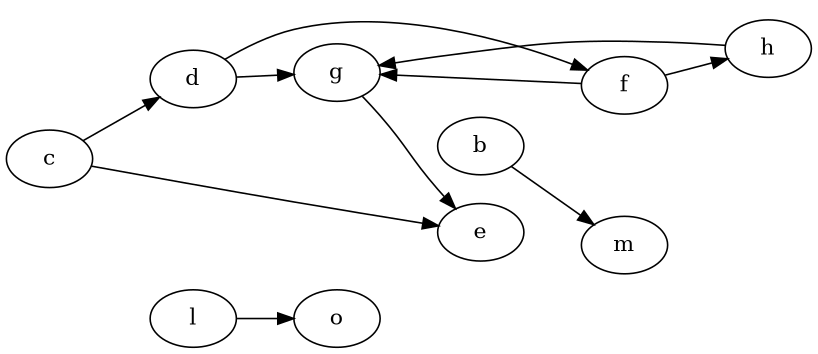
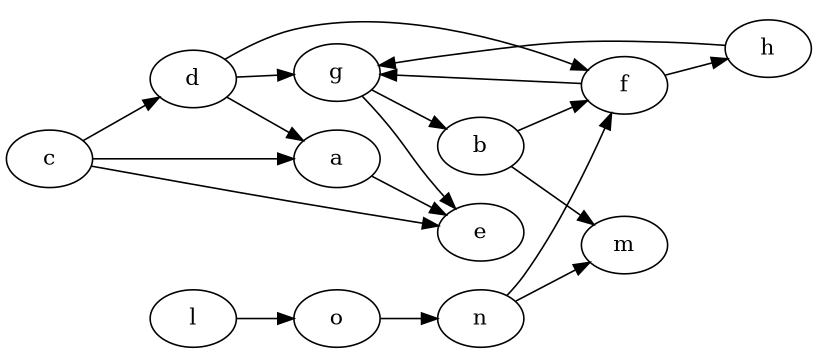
edge "g" -> "b": added
edge "b" -> "f": added
node "a": added
node "n": added
